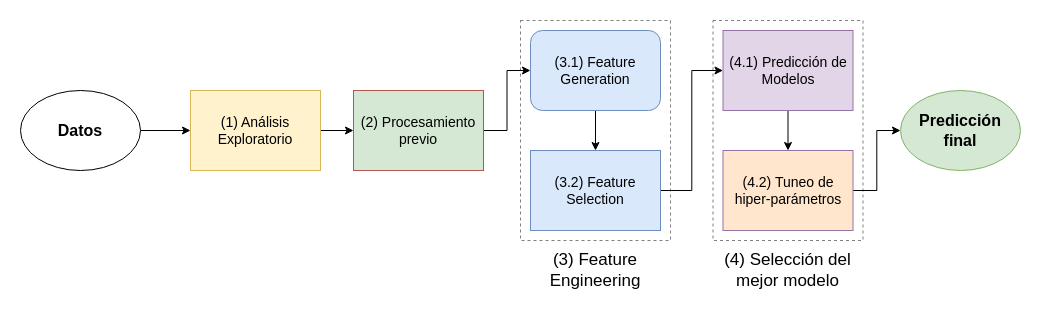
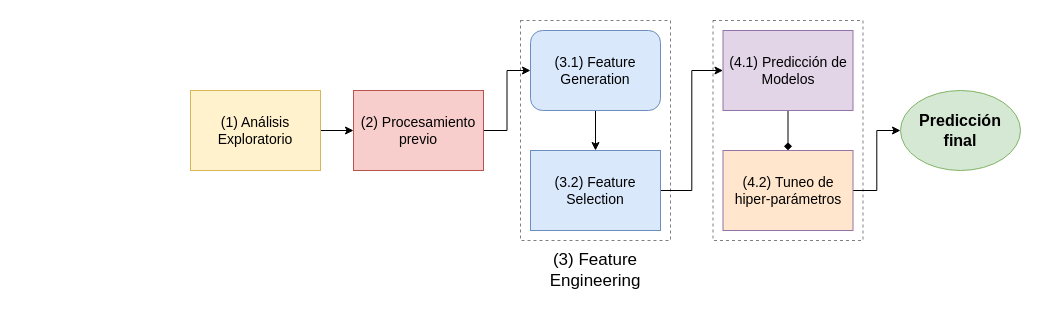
node "Datos": removed
edge "Datos" -> "(1) Análisis Exploratorio": removed
node "(2) Procesamiento previo": fillcolor #d5e8d4 -> #f8cecc
edge "(4.1) Predicción de Modelos" -> "(4.2) Tuneo de hiper-parámetros": arrowhead classic -> diamond
node "(4) Selección del mejor modelo": removed
